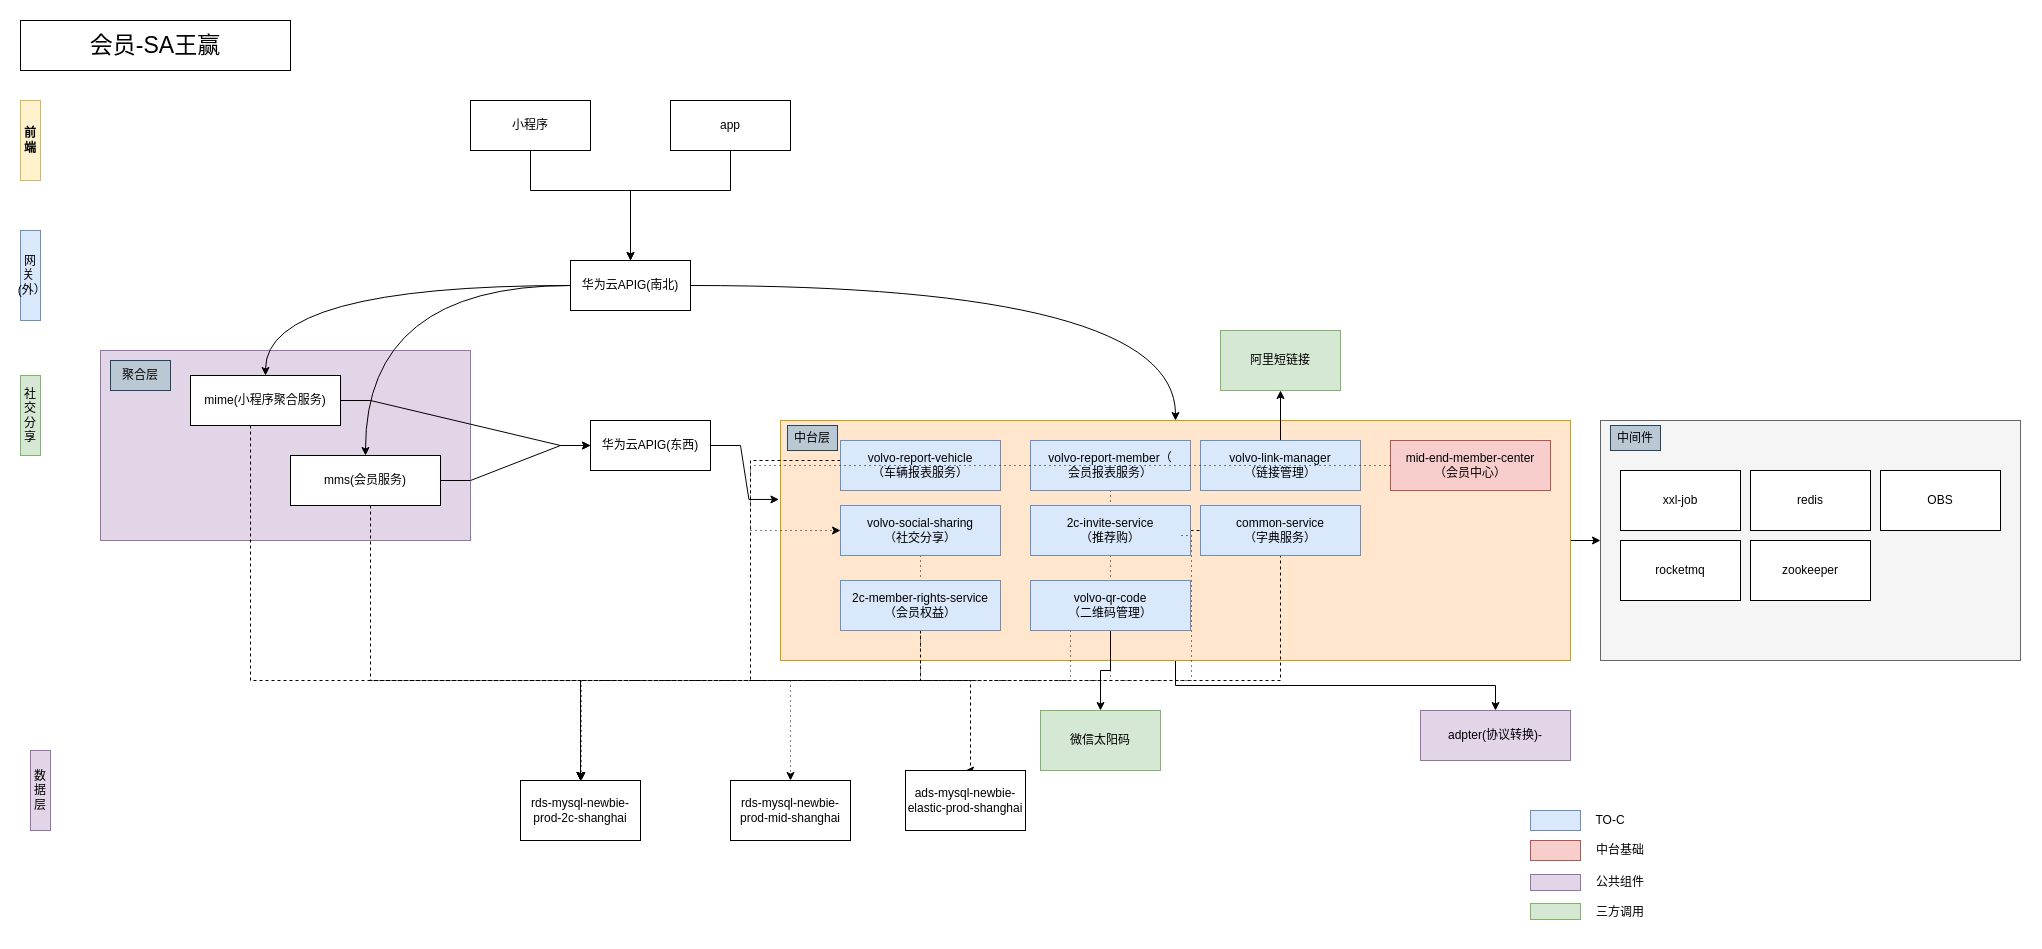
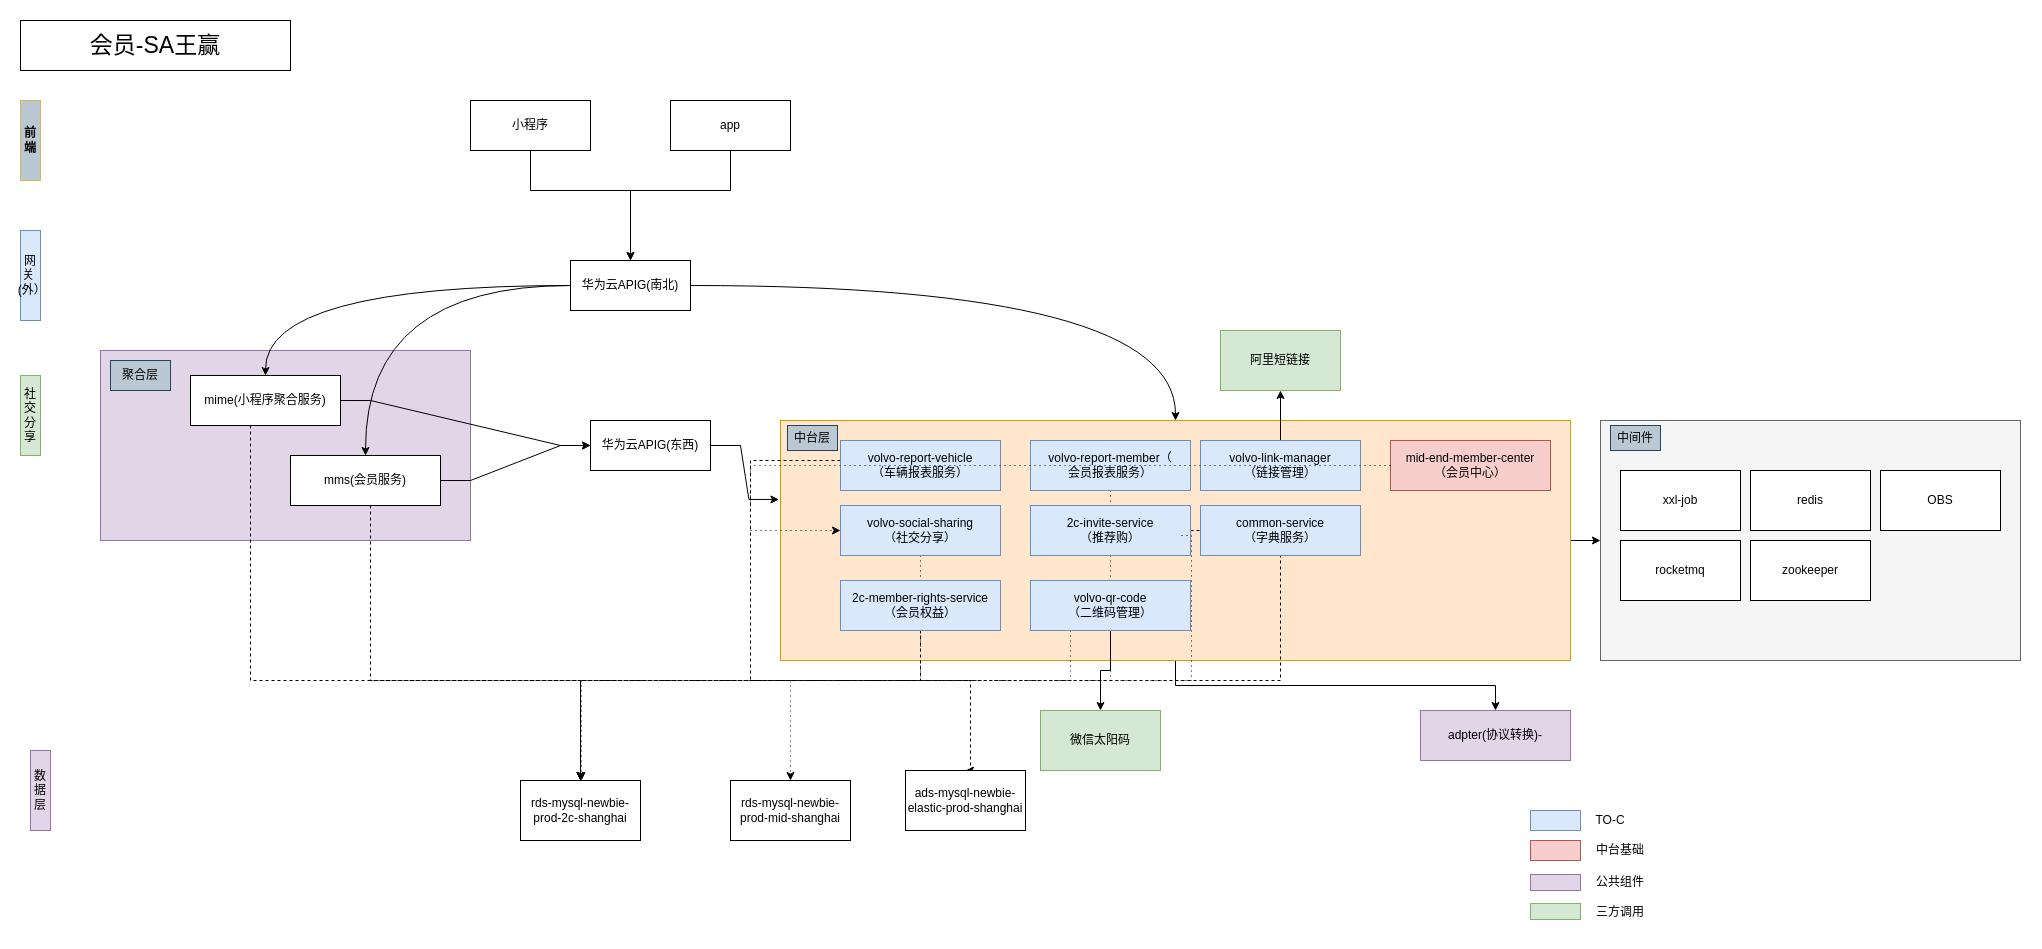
node "前端": fillcolor #fff2cc -> #bac8d3
